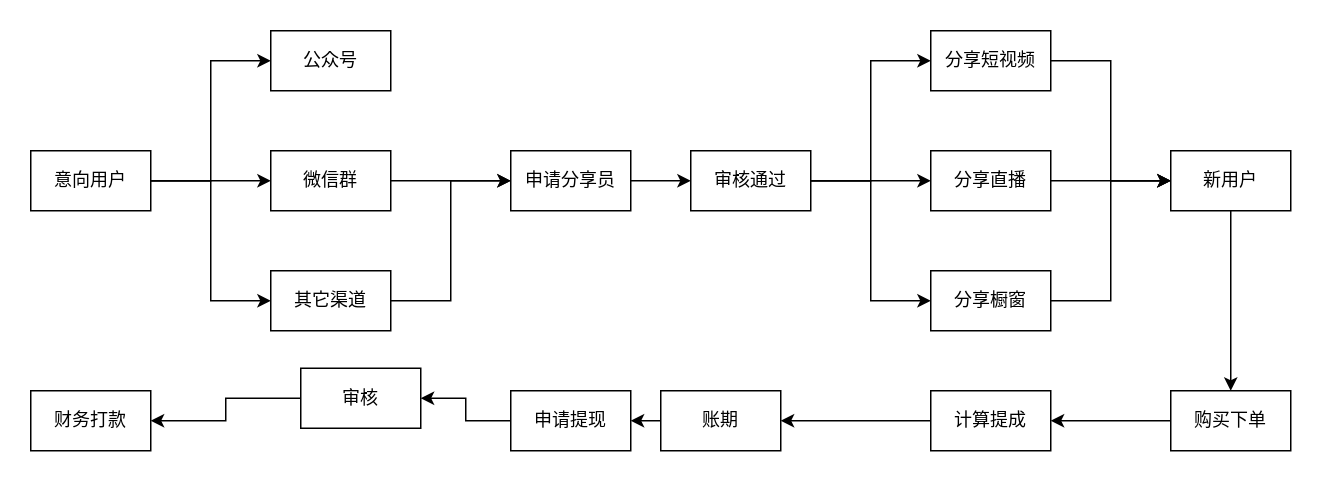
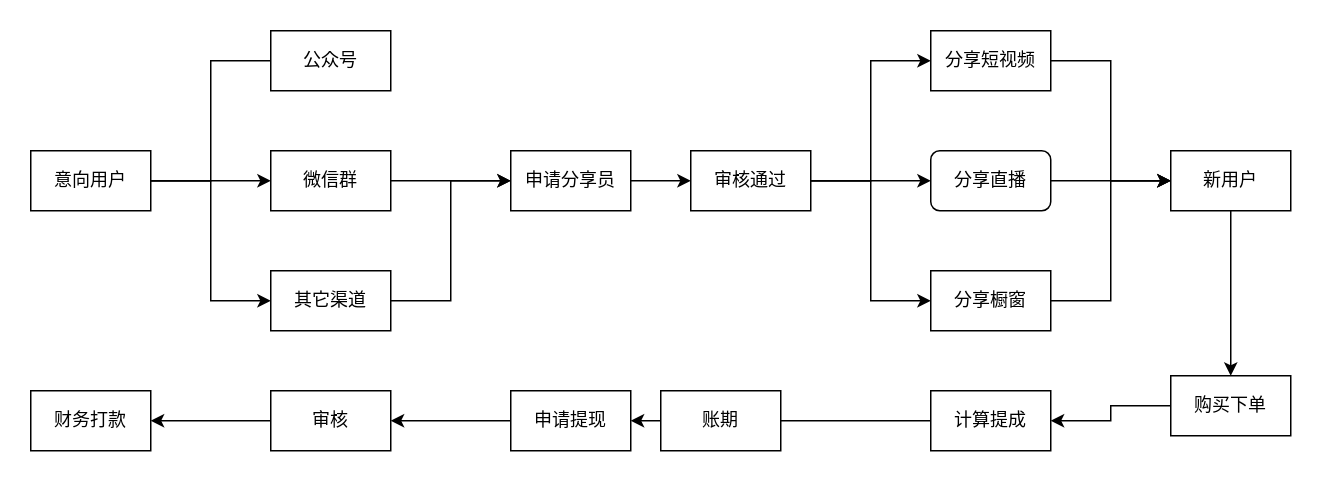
edge "意向用户" -> "公众号": arrowhead classic -> none
node "分享直播": shape rectangle -> rounded rectangle
node "审核": moved (361, 398) -> (331, 421)
edge "计算提成" -> "账期": arrowhead classic -> none
node "购买下单": moved (1231, 421) -> (1231, 406)
